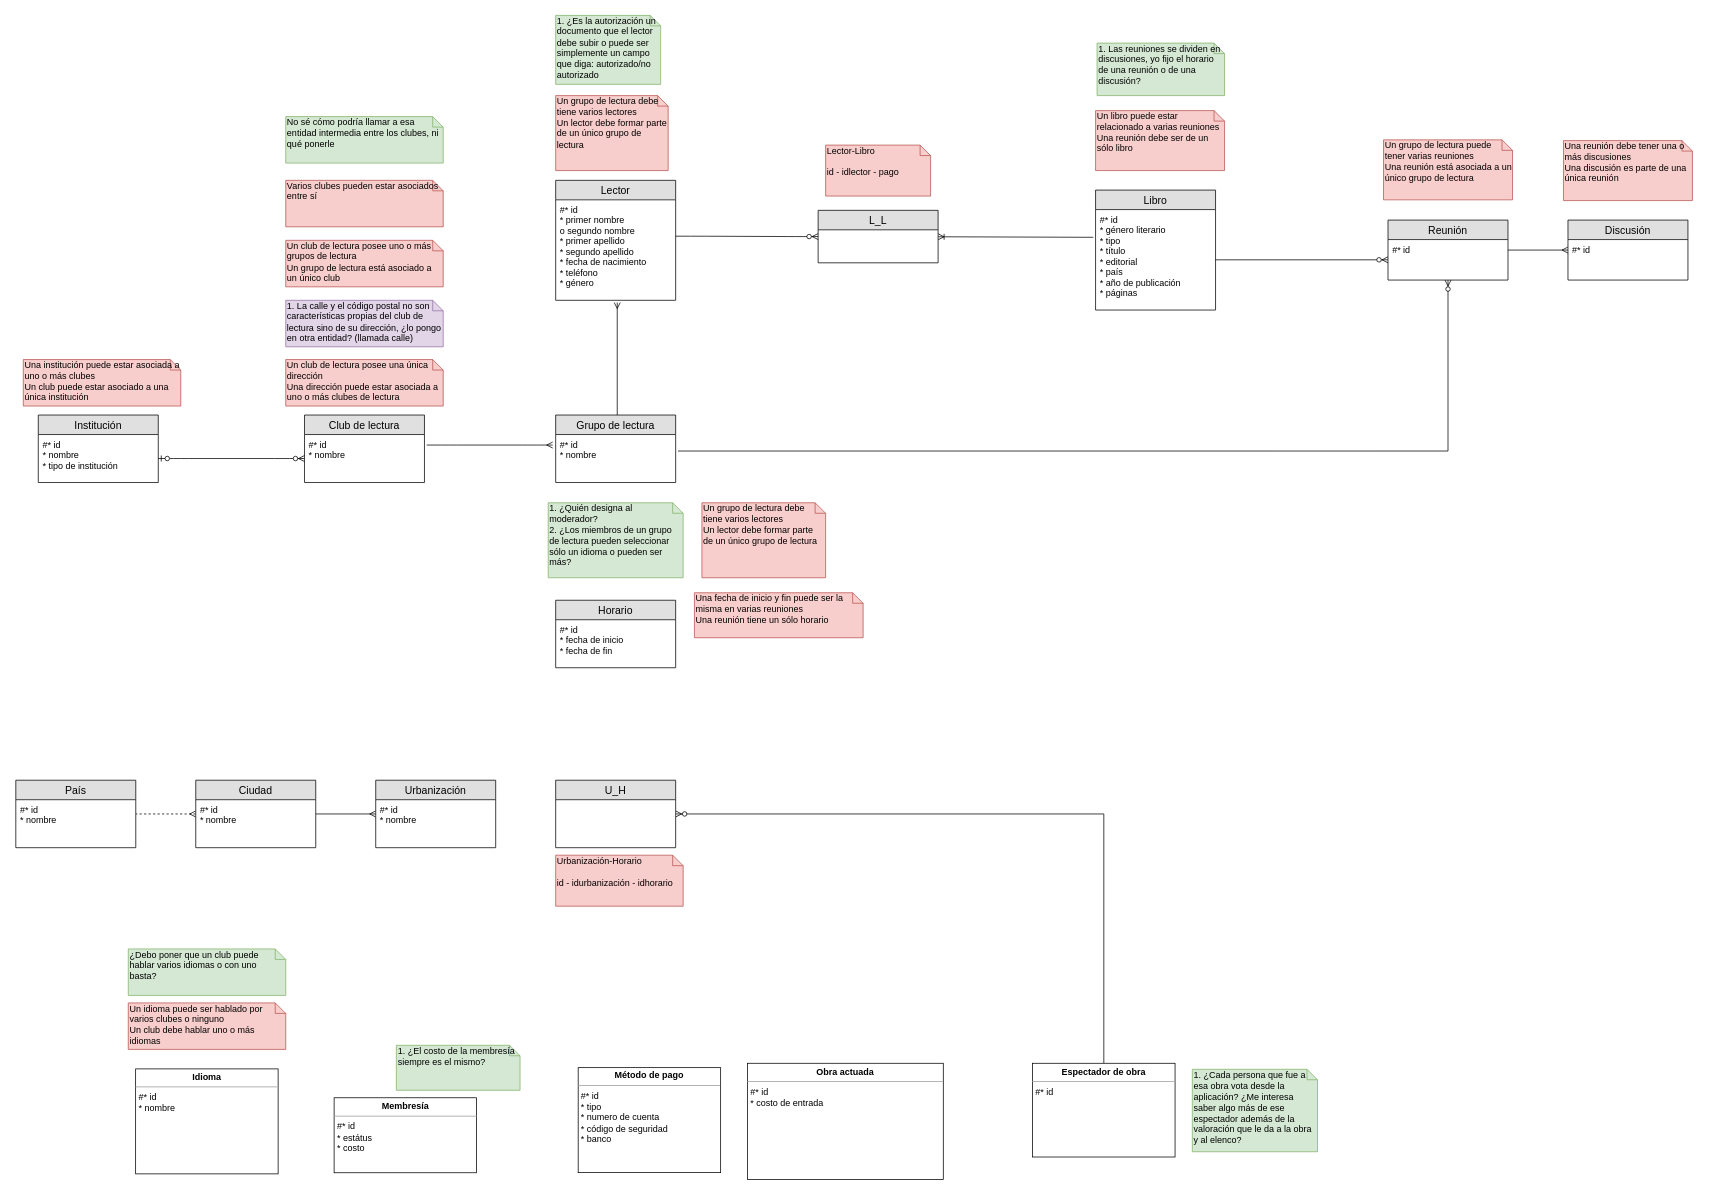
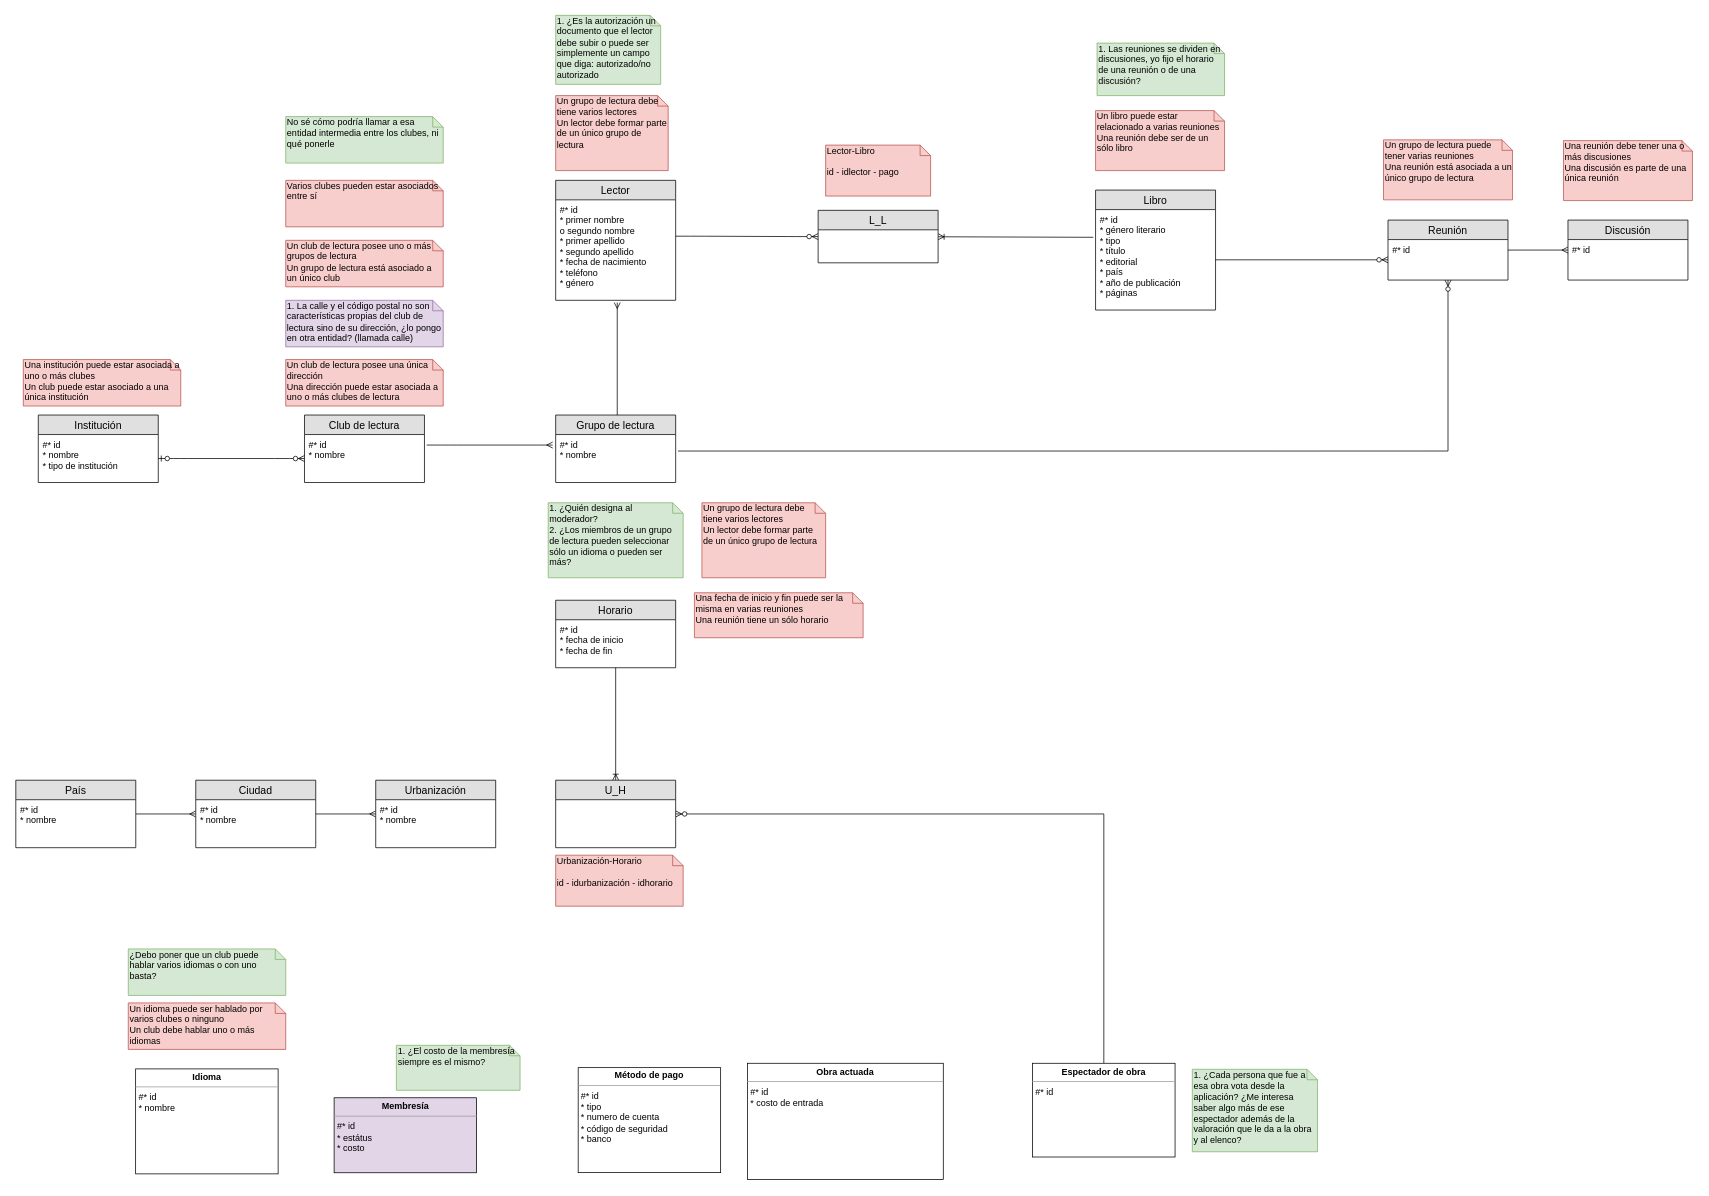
edge "#* id * fecha de inicio * fecha de fin" -> "U_H": added
edge "País" -> "Ciudad": style dashed -> solid
node "Membresía #* id * estátus * costo": fillcolor #ffffff -> #e1d5e7
